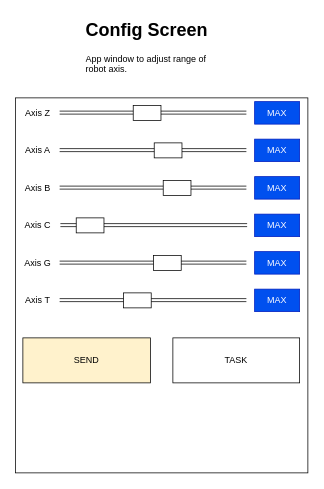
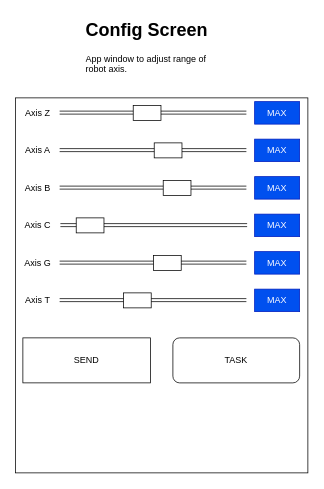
node "SEND": fillcolor #fff2cc -> #ffffff
node "TASK": shape rectangle -> rounded rectangle
